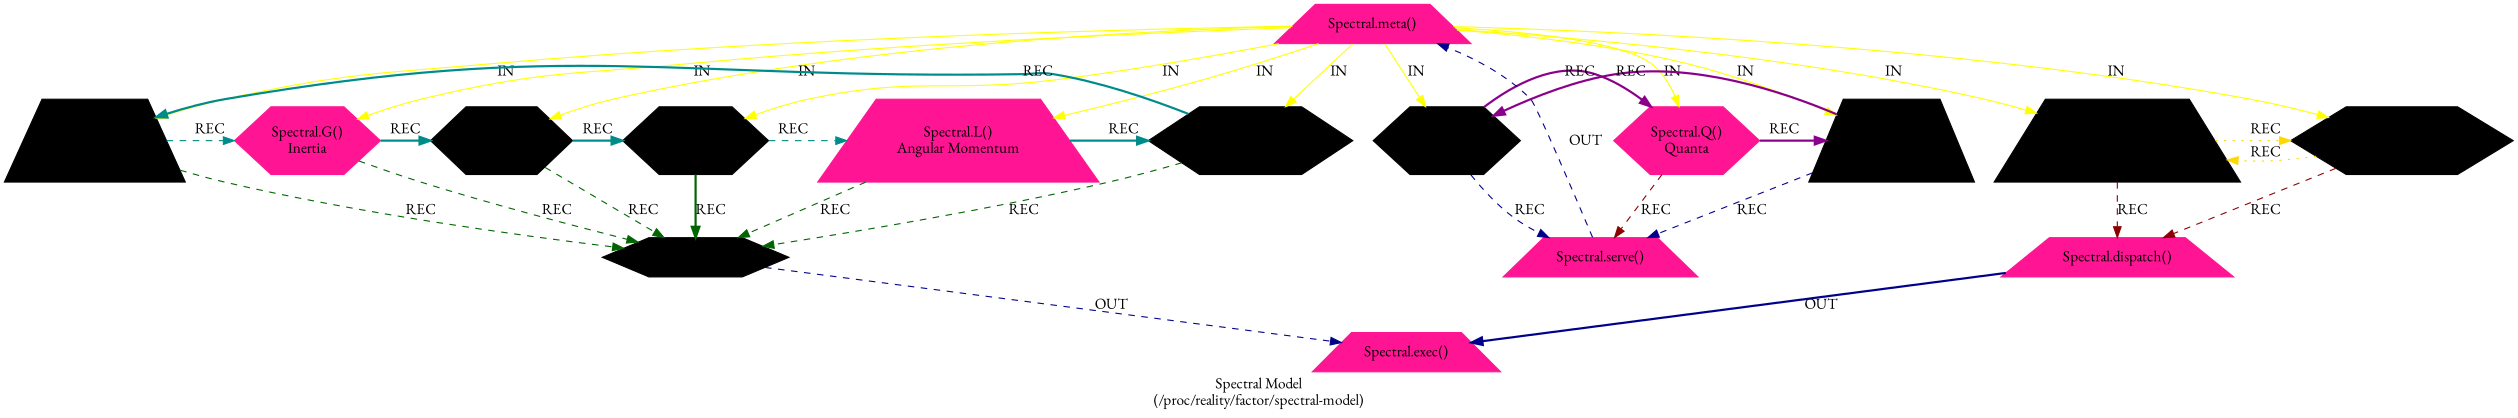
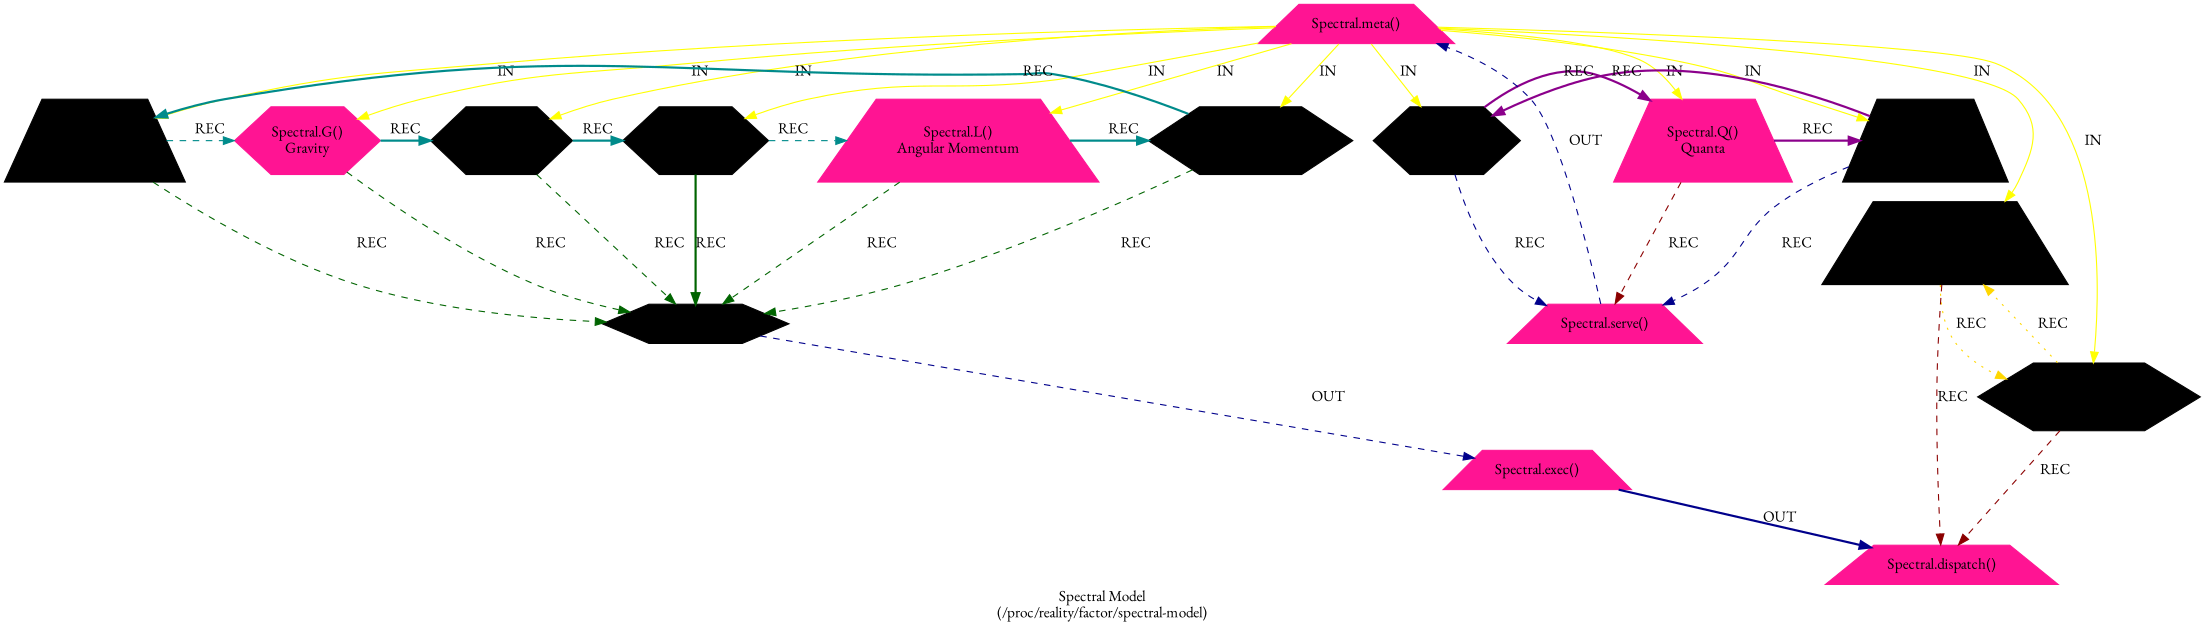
node "Spectral.G() Inertia": label "Spectral.G() Inertia" -> "Spectral.G() Gravity"
node "Spectral.Q() Quanta": shape hexagon -> trapezium
edge "Spectral.dispatch()" -> "Spectral.exec()": reversed
